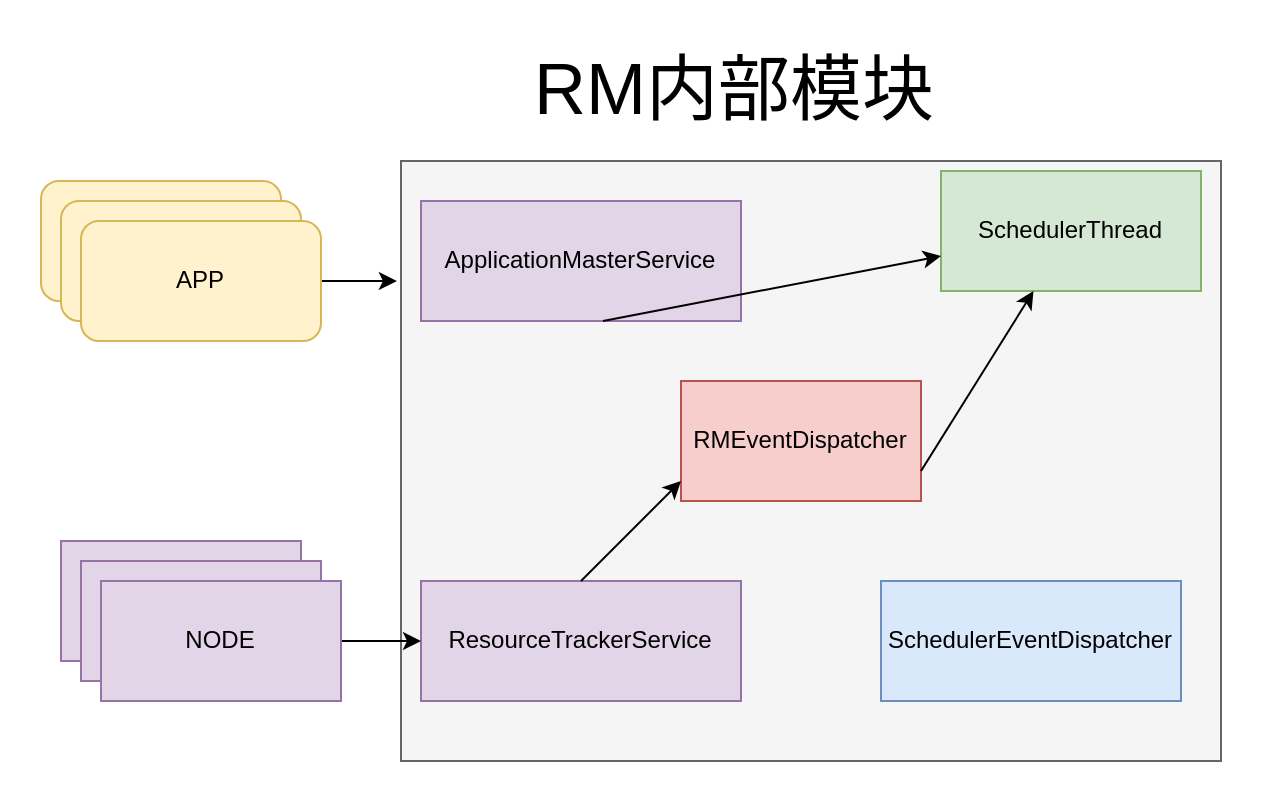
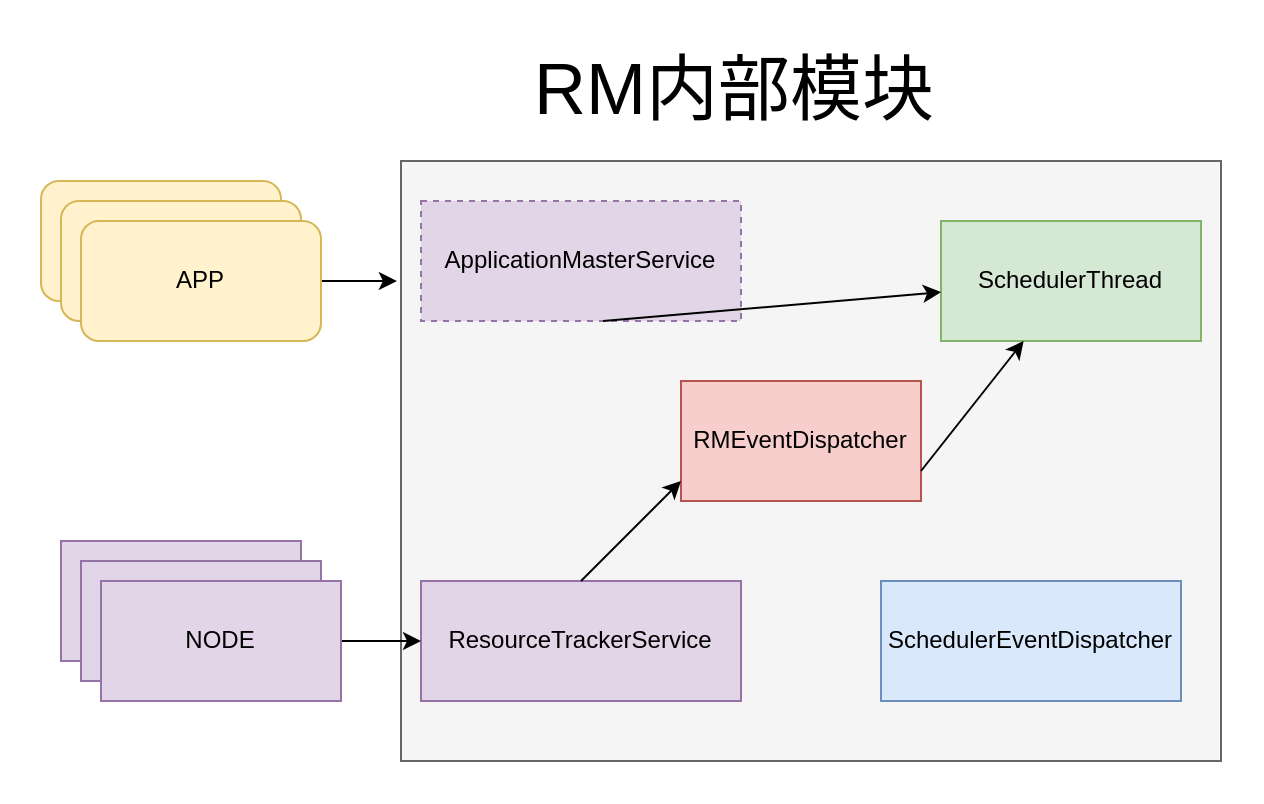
node "SchedulerThread": moved (1071, 231) -> (1071, 281)
node "ApplicationMasterService": style solid -> dashed
